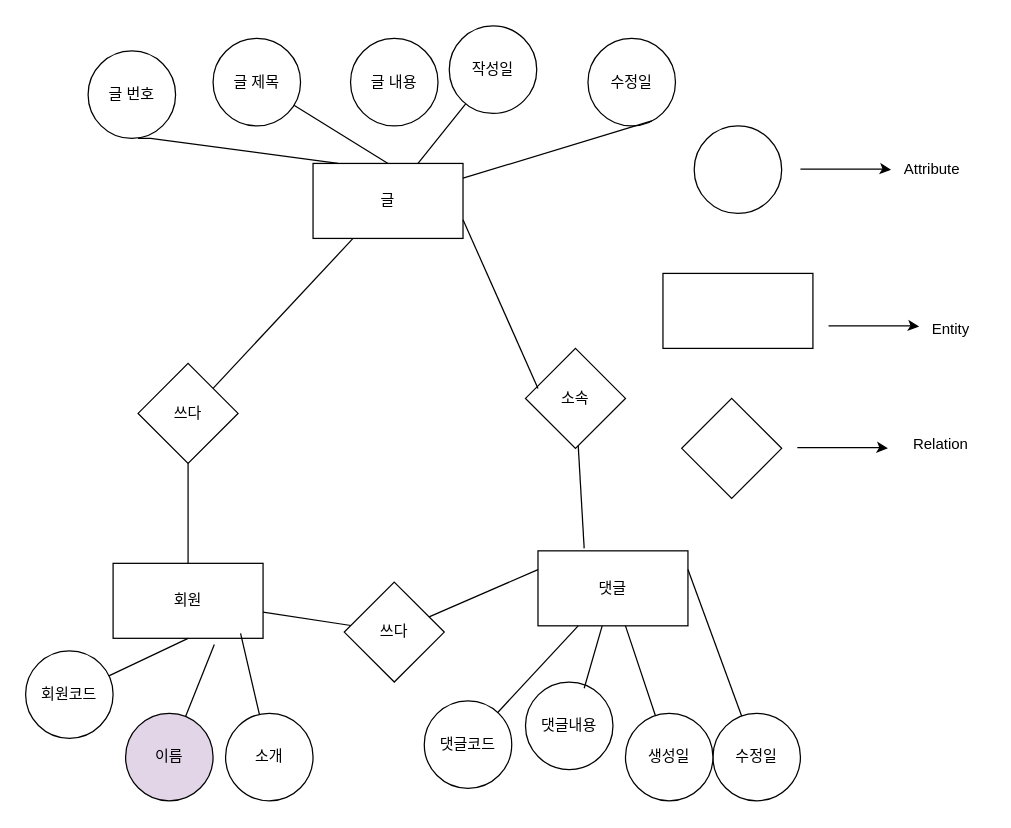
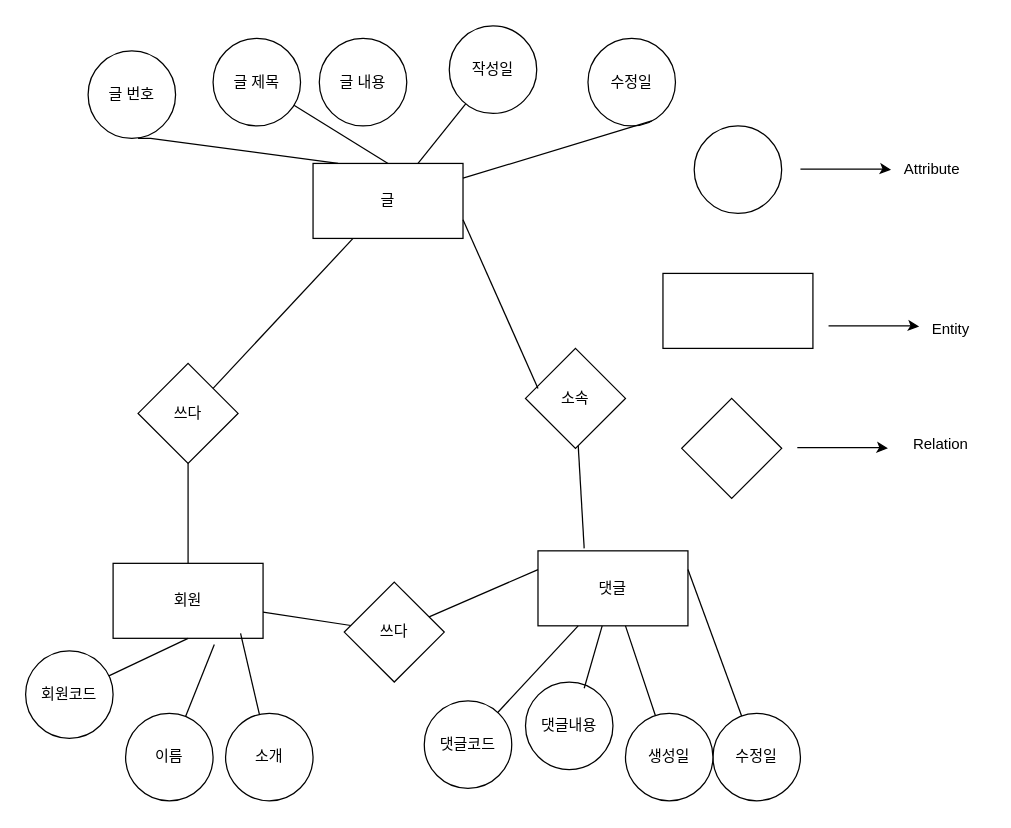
node "글 내용": moved (394, 82) -> (363, 82)
node "이름": fillcolor #e1d5e7 -> #ffffff
